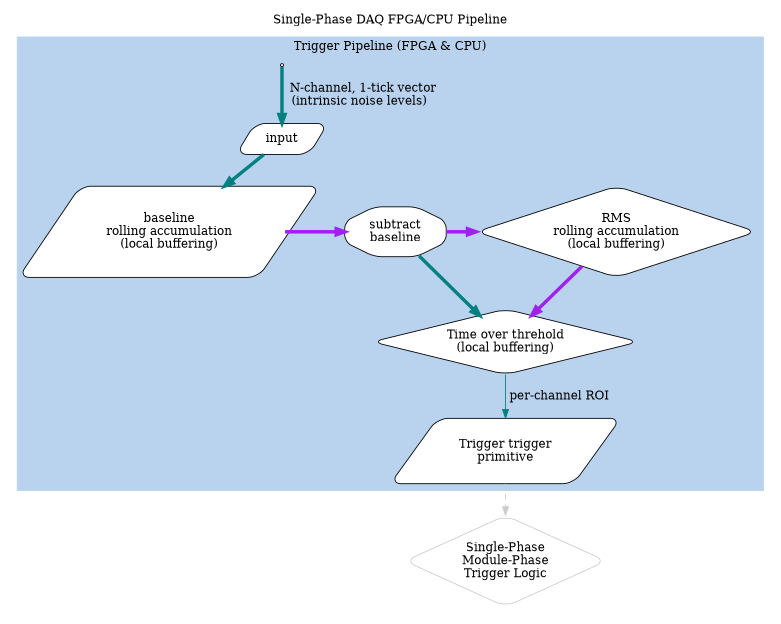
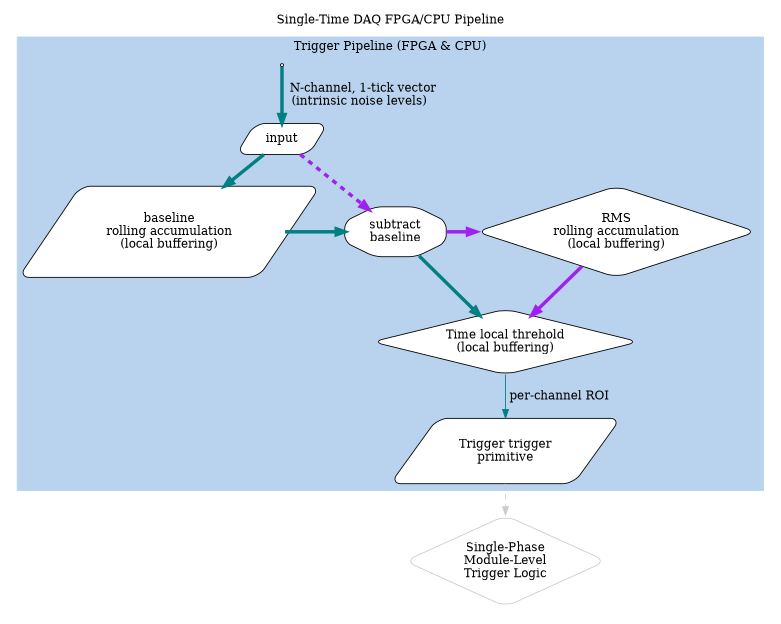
cluster "Single-Phase DAQ FPGA/CPU Pipeline": label "Single-Phase DAQ FPGA/CPU Pipeline" -> "Single-Time DAQ FPGA/CPU Pipeline"
edge "input" -> "subtract baseline": added
edge "baseline rolling accumulation (local buffering)" -> "subtract baseline": color purple -> teal
node "Time over threhold (local buffering)": label "Time over threhold (local buffering)" -> "Time local threhold (local buffering)"
node "Single-Phase Module-Phase Trigger Logic": label "Single-Phase Module-Phase Trigger Logic" -> "Single-Phase Module-Level Trigger Logic"
